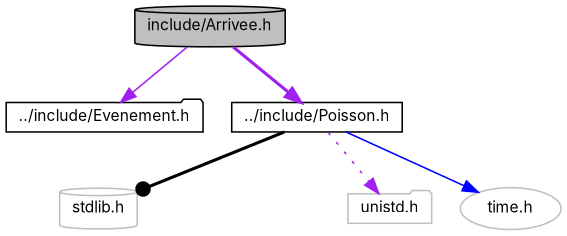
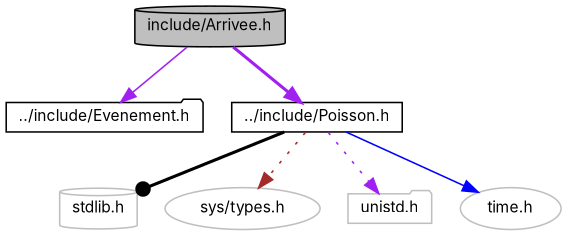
node "sys/types.h": added
